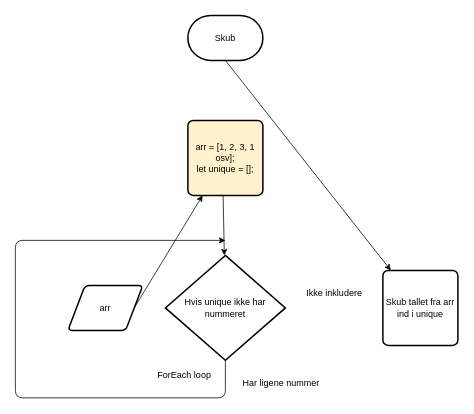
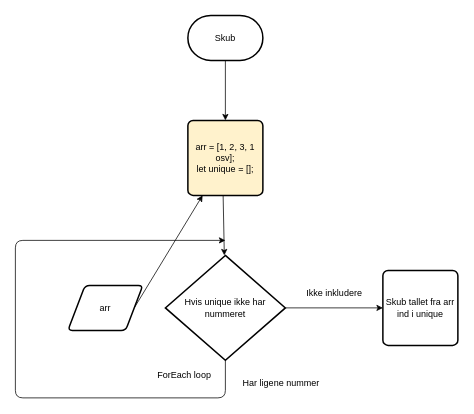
edge "Skub" -> "Skub tallet fra arr ind i unique": now "Skub" -> "arr = [1, 2, 3, 1 osv]; let unique = [];"
edge "Hvis unique ikke har nummeret" -> "Skub tallet fra arr ind i unique": added
